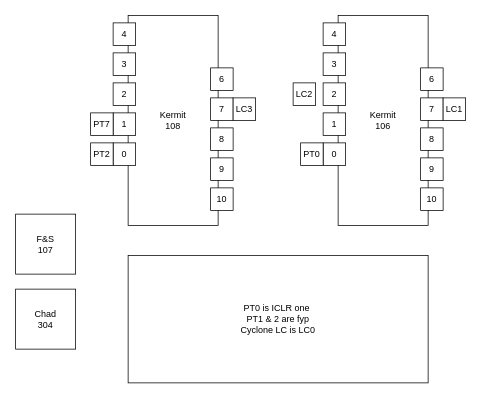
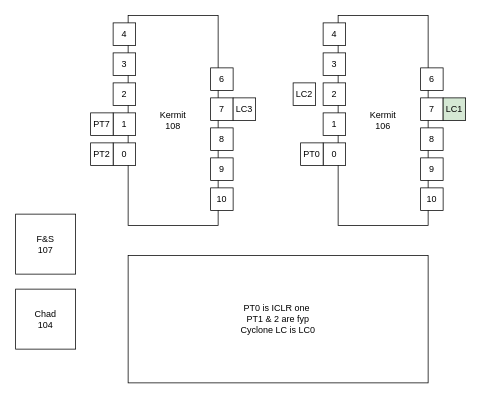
node "LC1": fillcolor #ffffff -> #d5e8d4
node "Chad 304": label "Chad 304" -> "Chad 104"
